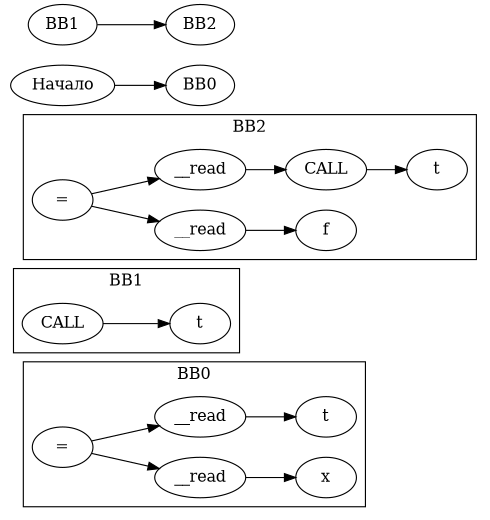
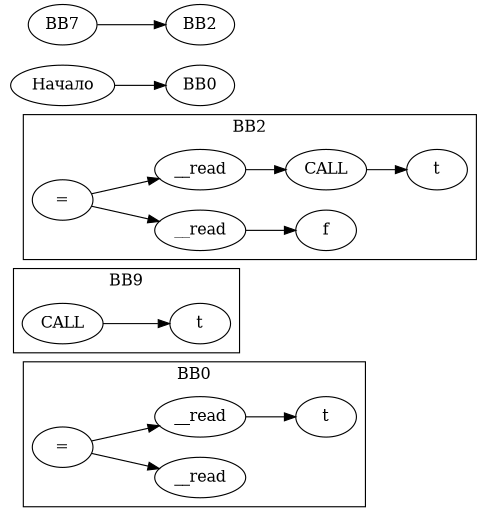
node "BB1": label "BB1" -> "BB7"
cluster "BB1": label "BB1" -> "BB9"
node "x": removed
